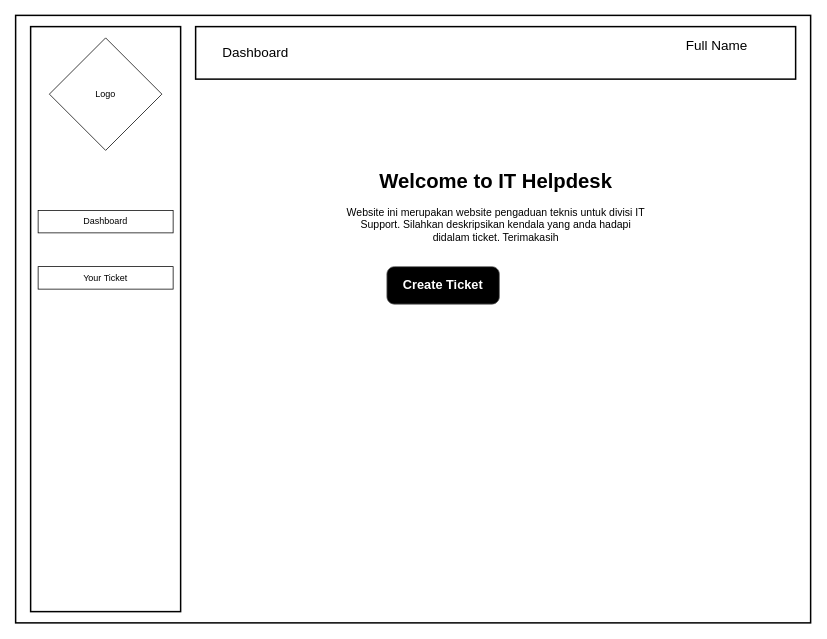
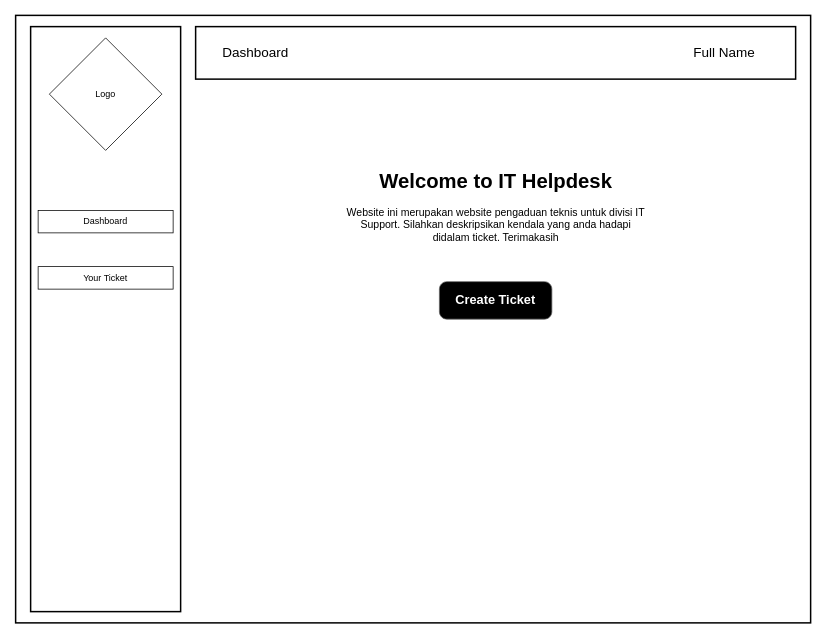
node "Full Name": moved (717, 45) -> (724, 53)
node "Create Ticket": moved (443, 285) -> (495, 300)
